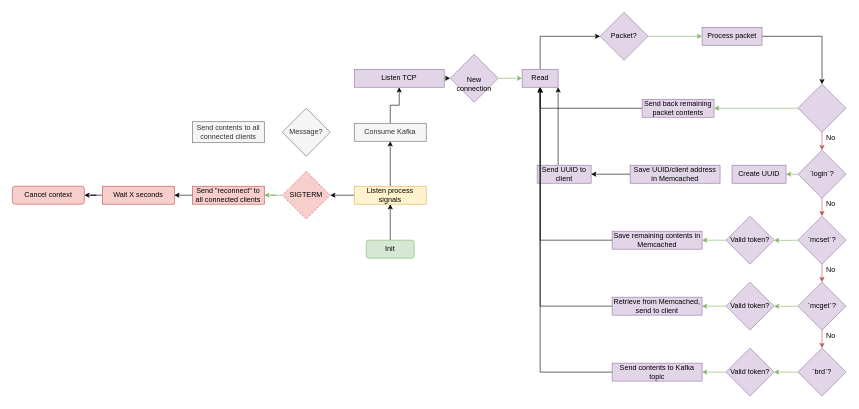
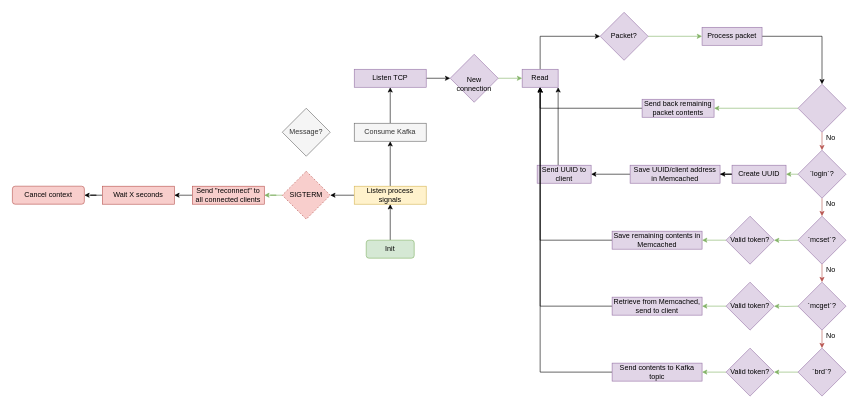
node "Listen TCP": size 90x18 -> 72x18
node "Send contents to all connected clients": removed
edge "Create UUID" -> "Save UUID/client address in Memcached": added
